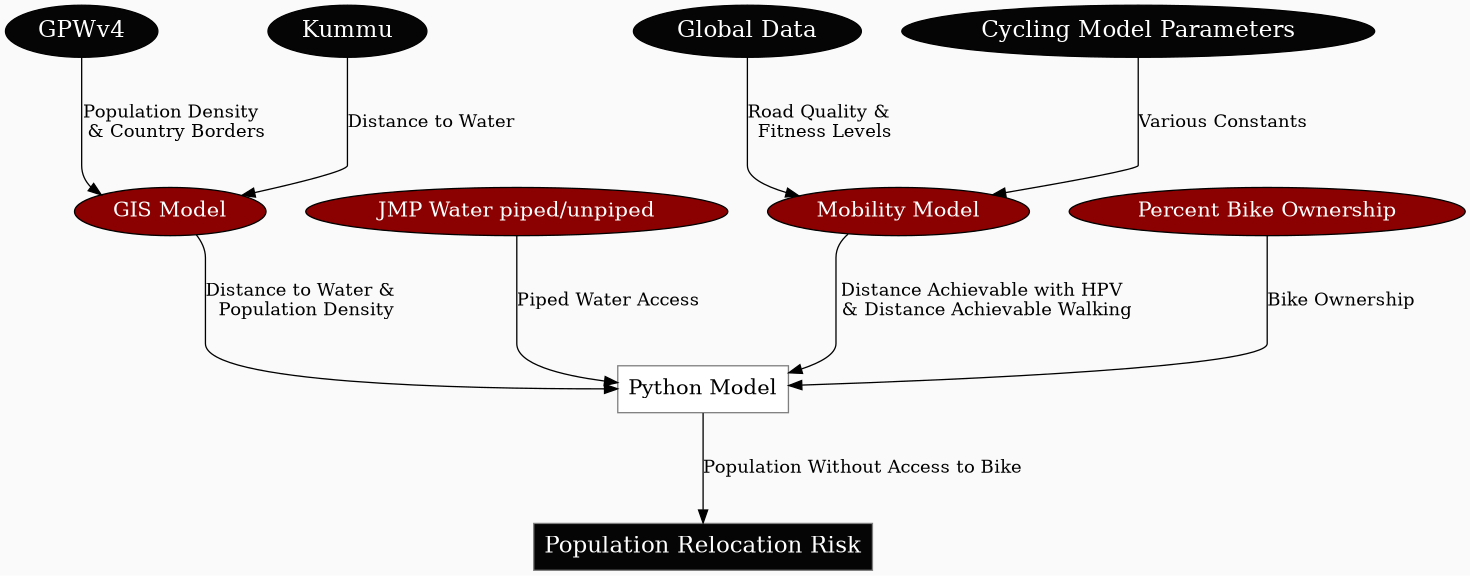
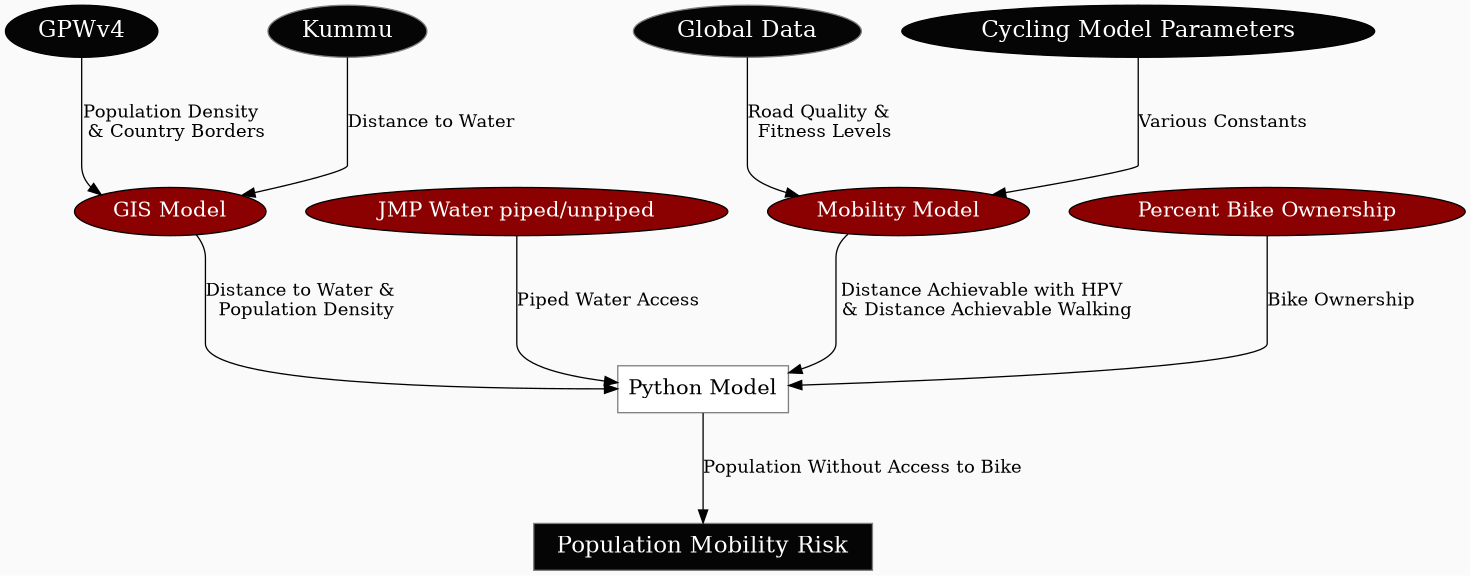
node "Kummu": color black -> grey50
node "Global Data": color black -> grey50
node "Population Relocation Risk": label "Population Relocation Risk" -> "Population Mobility Risk"
